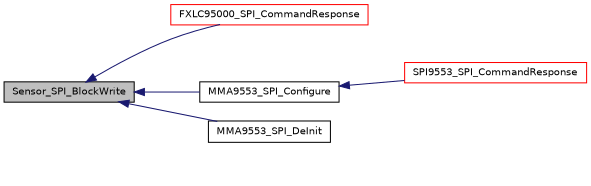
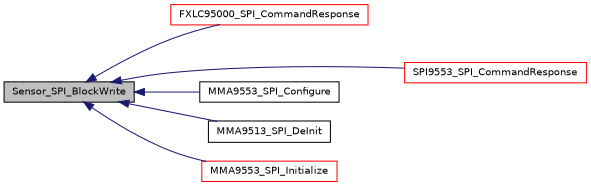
edge "SPI9553_SPI_CommandResponse" -> "MMA9553_SPI_Configure": now "SPI9553_SPI_CommandResponse" -> "Sensor_SPI_BlockWrite"
node "MMA9553_SPI_DeInit": label "MMA9553_SPI_DeInit" -> "MMA9513_SPI_DeInit"
node "MMA9553_SPI_Initialize": added
